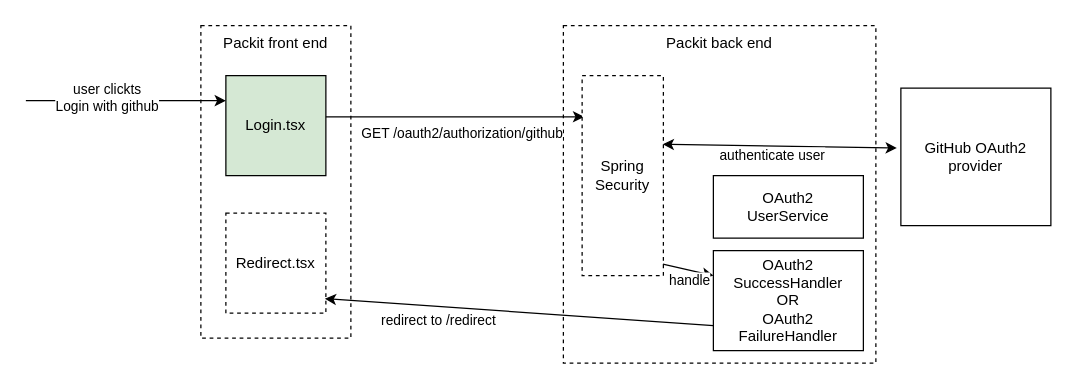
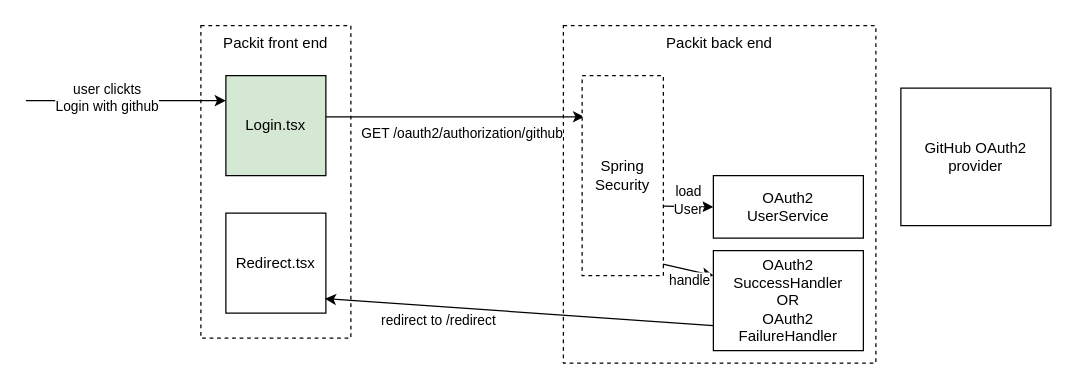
edge "GitHub OAuth2 provider" -- "Spring Security": removed, label "authenticate user"
edge "Spring Security" -> "OAuth2 UserService": added, label "load User"
node "Redirect.tsx": style dashed -> solid
